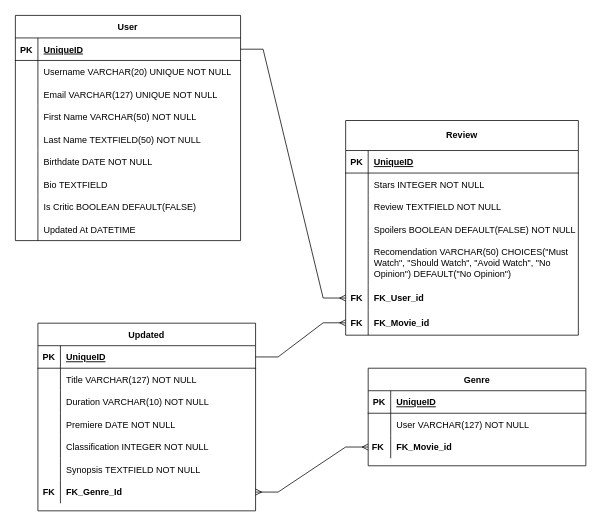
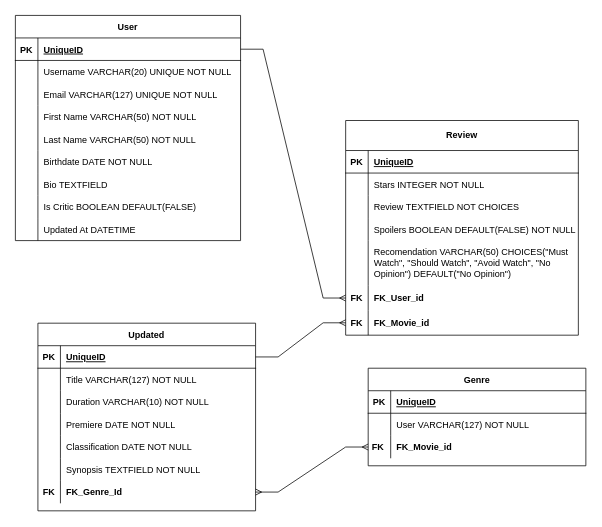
node "Last Name TEXTFIELD(50) NOT NULL": label "Last Name TEXTFIELD(50) NOT NULL" -> "Last Name VARCHAR(50) NOT NULL"
node "Review TEXTFIELD NOT NULL": label "Review TEXTFIELD NOT NULL" -> "Review TEXTFIELD NOT CHOICES"
node "Classification INTEGER NOT NULL": label "Classification INTEGER NOT NULL" -> "Classification DATE NOT NULL"
